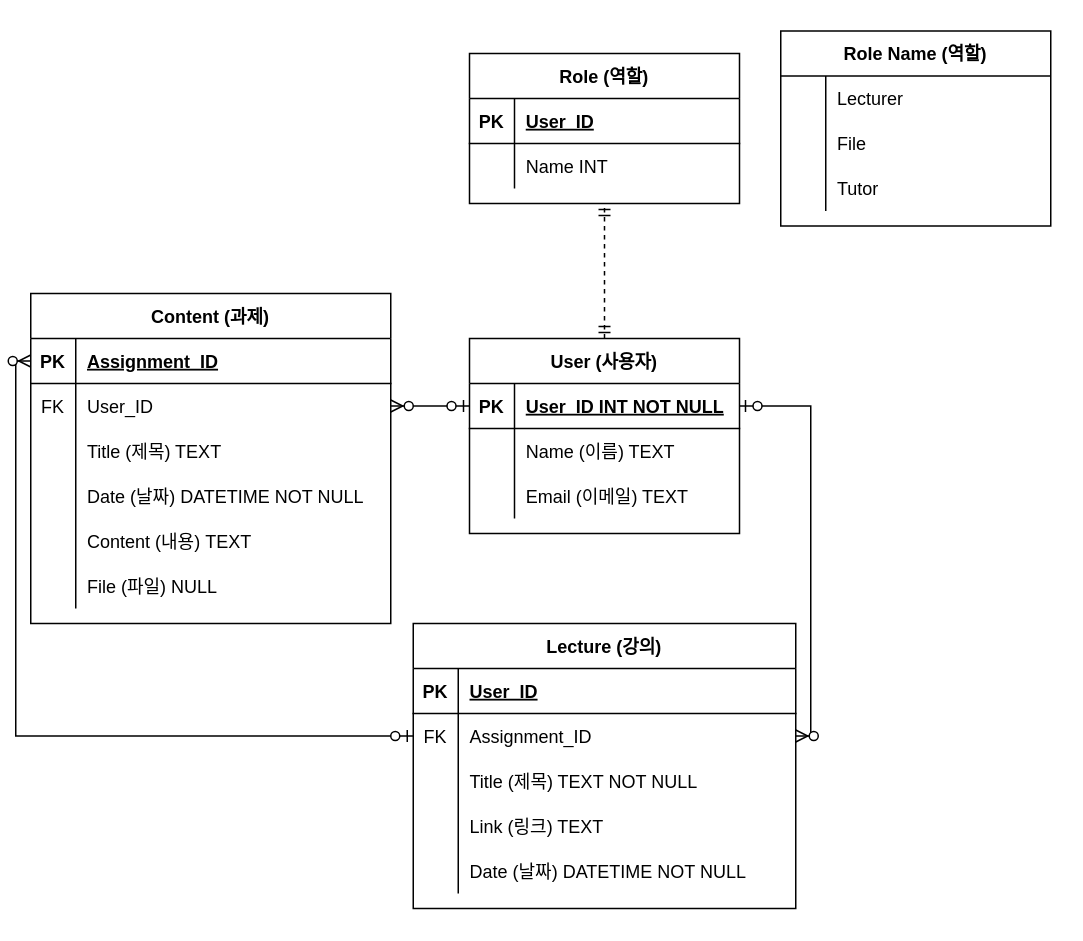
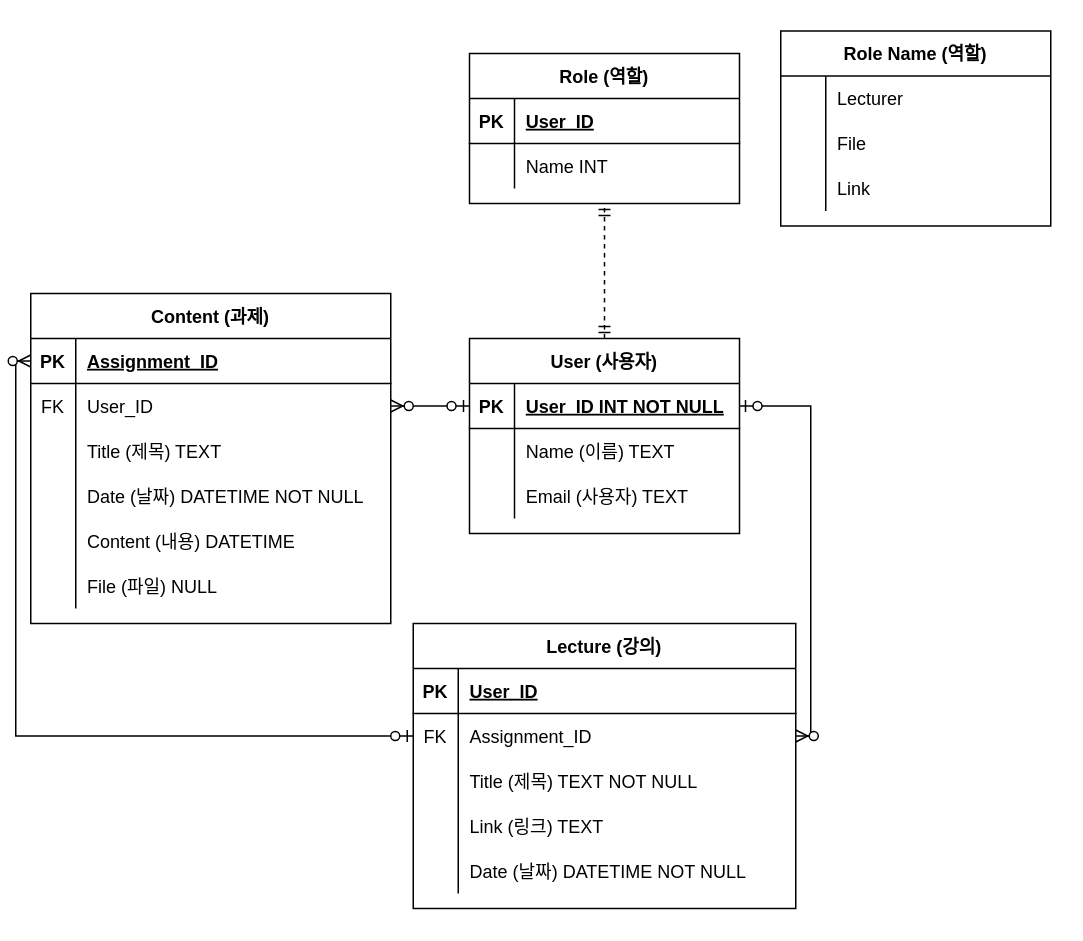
node "Tutor": label "Tutor" -> "Link"
node "Email (이메일) TEXT": label "Email (이메일) TEXT" -> "Email (사용자) TEXT"
node "Content (내용) TEXT": label "Content (내용) TEXT" -> "Content (내용) DATETIME"
